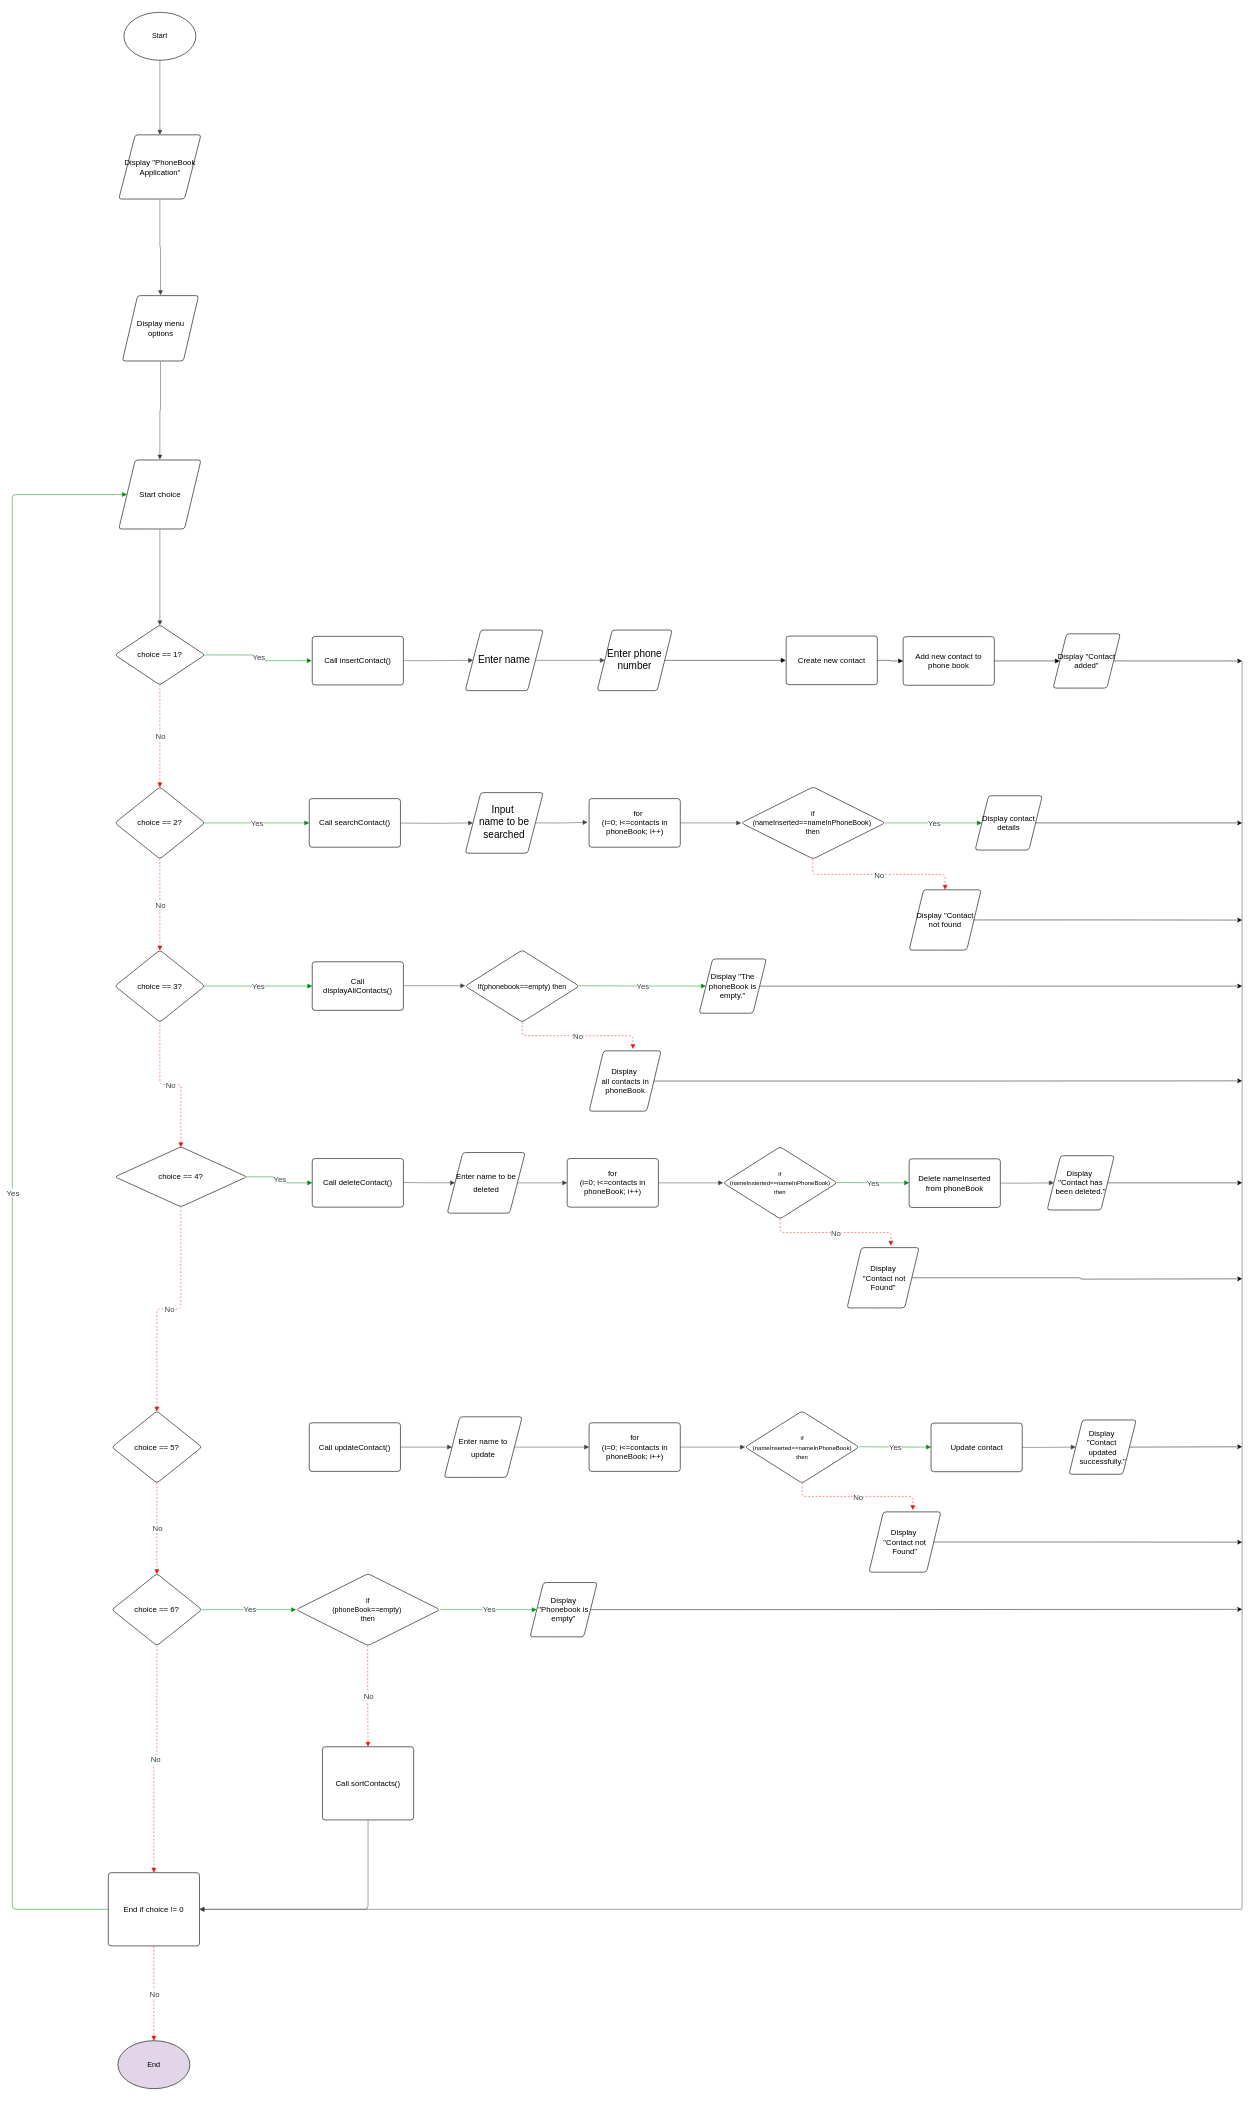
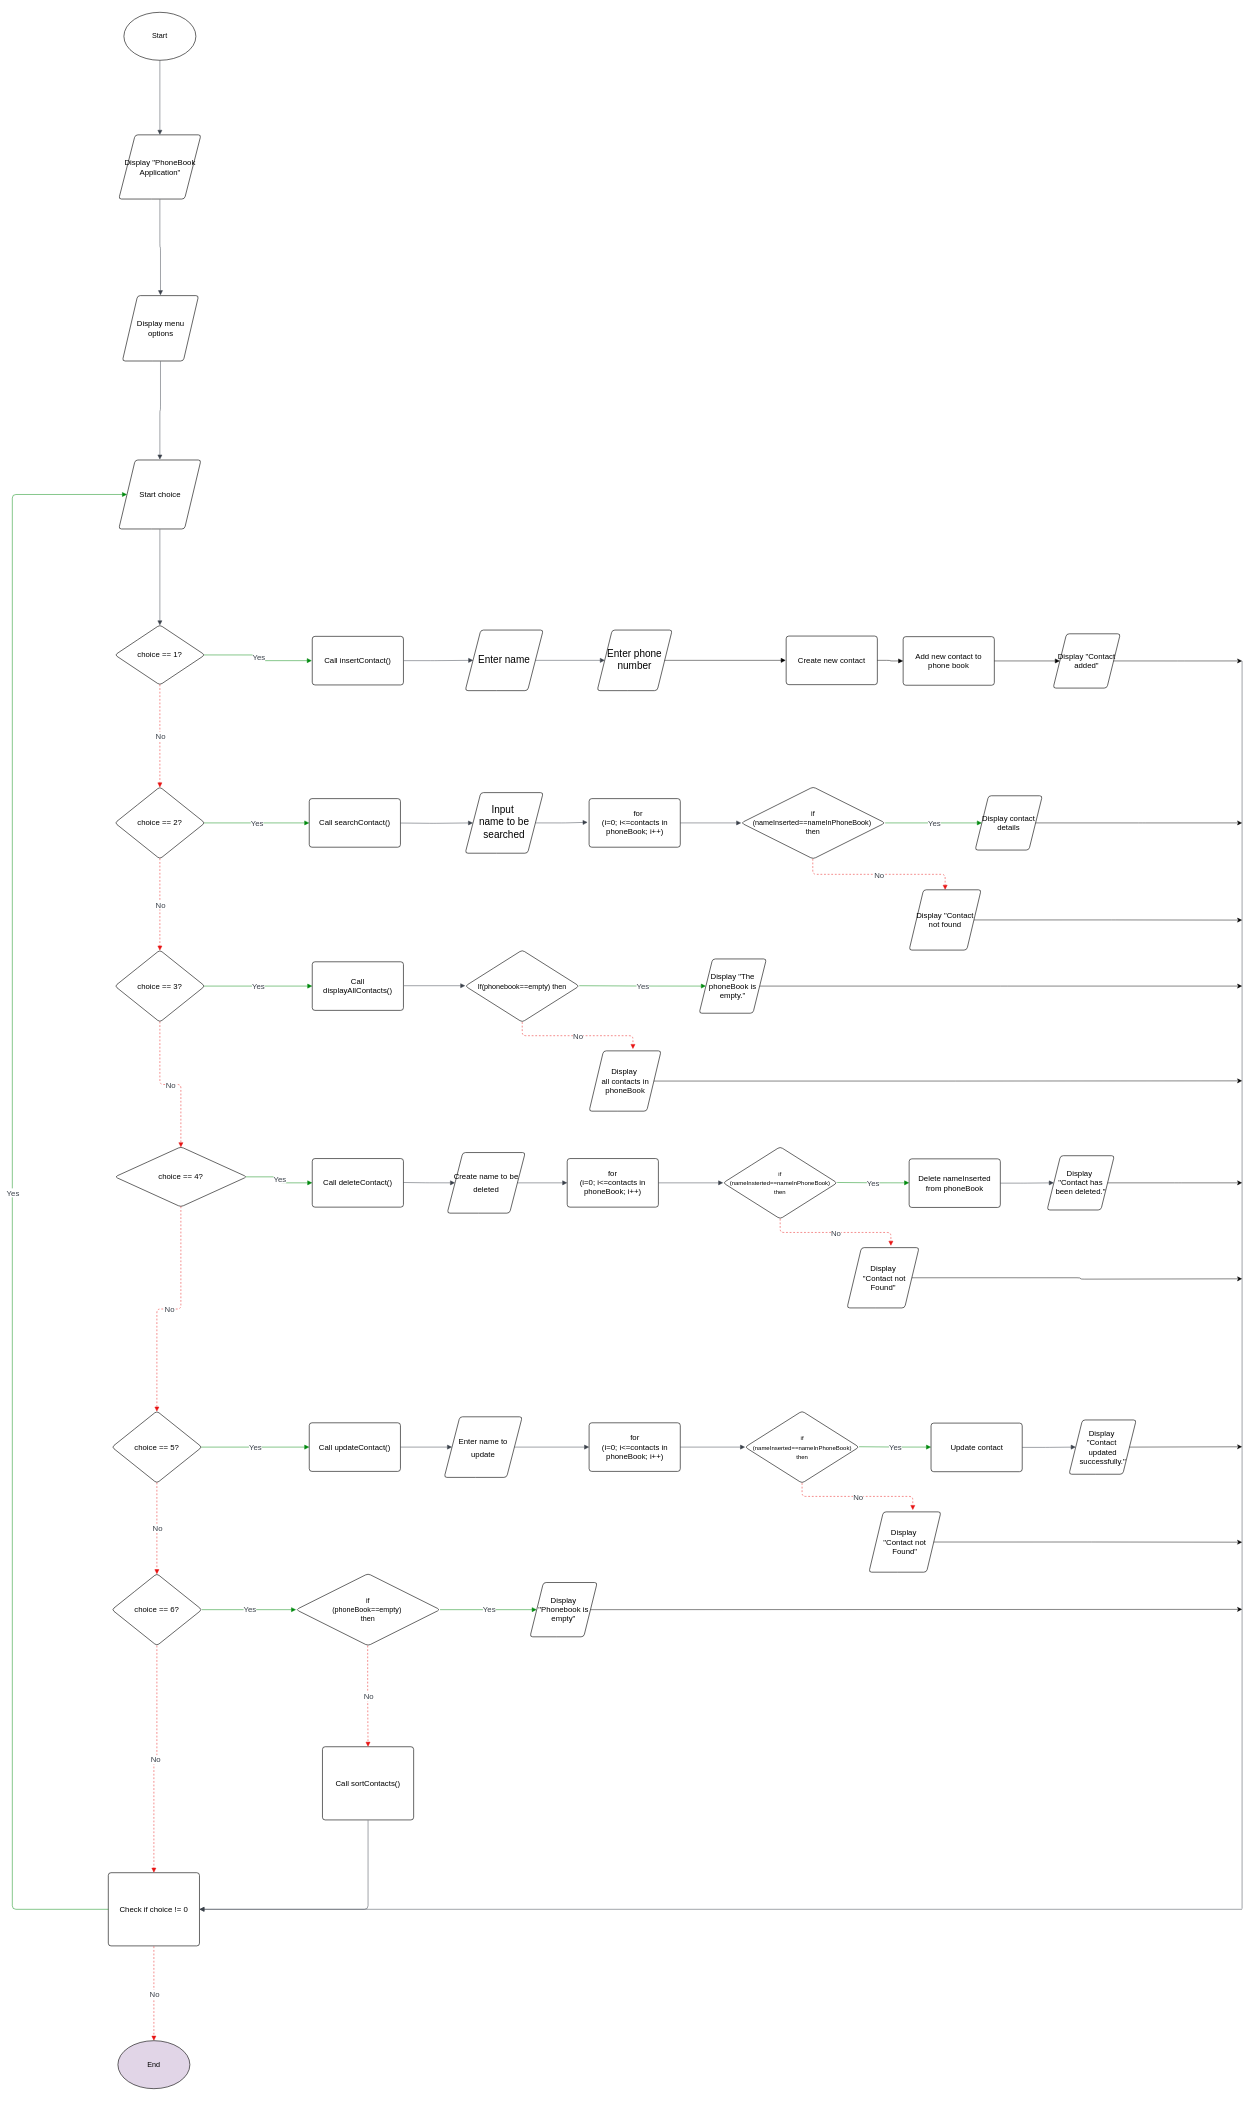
node "Enter name to be deleted": label "Enter name to be deleted" -> "Create name to be deleted"
edge "choice == 5?" -> "Call updateContact()": added, label "Yes"
node "End if choice != 0": label "End if choice != 0" -> "Check if choice != 0"
